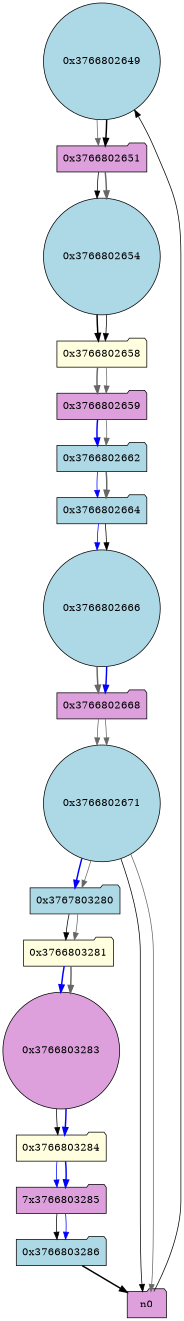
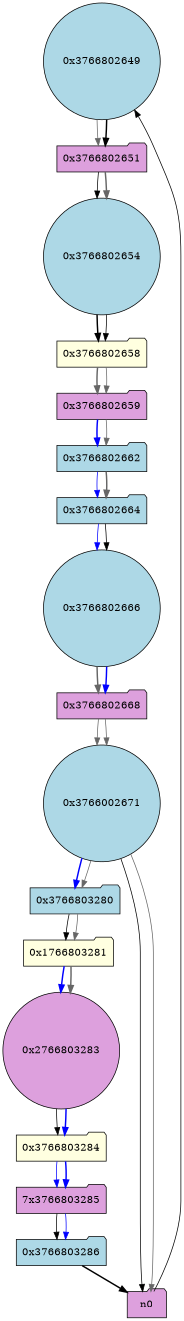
node "0x3766802671": label "0x3766802671" -> "0x3766002671"
node "0x3767803280": label "0x3767803280" -> "0x3766803280"
node "0x3766803281": label "0x3766803281" -> "0x1766803281"
node "0x3766803283": label "0x3766803283" -> "0x2766803283"
